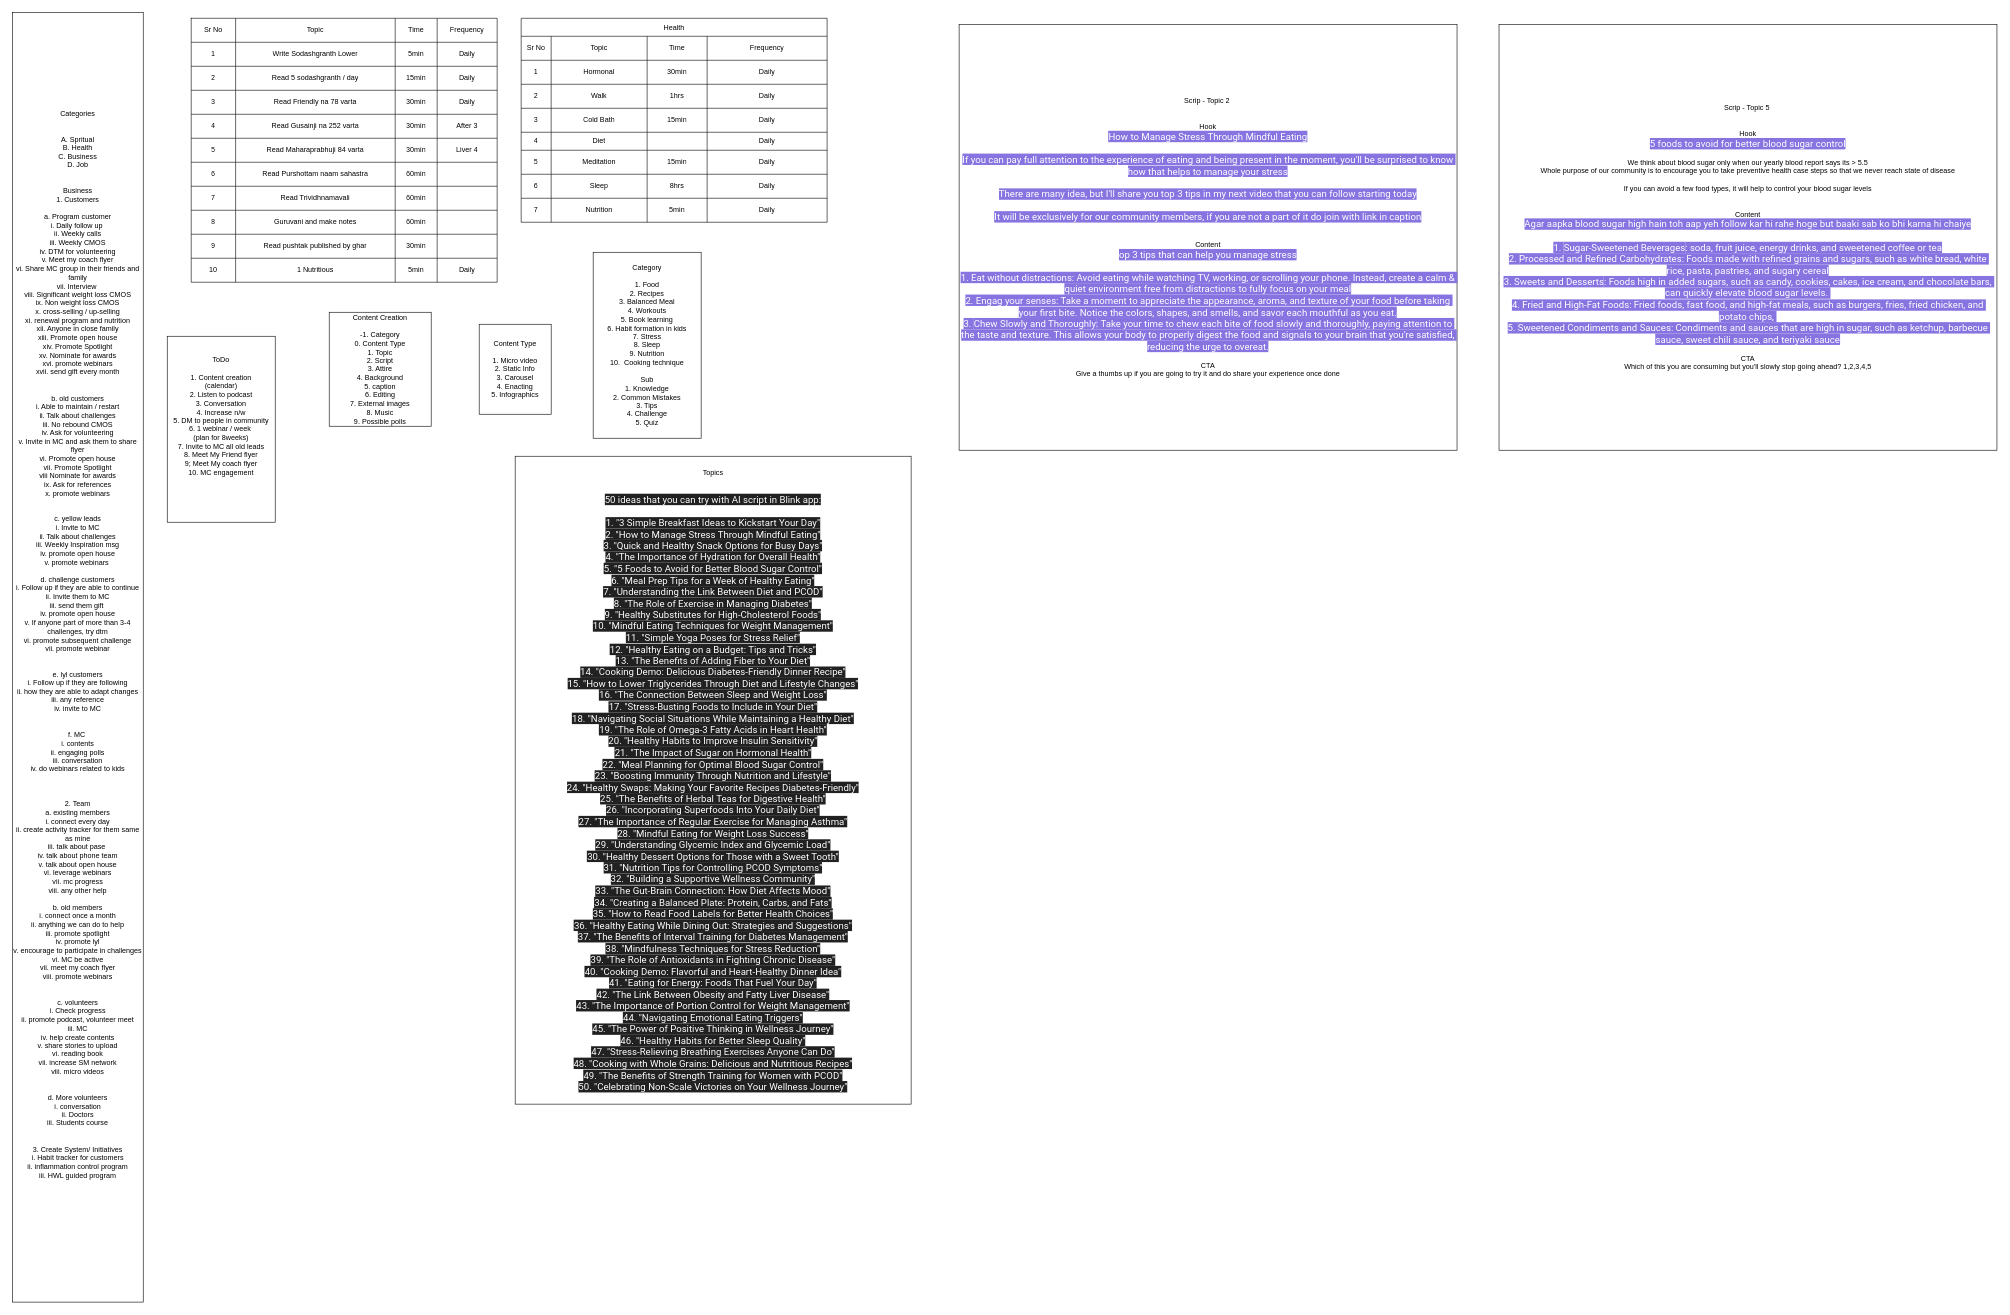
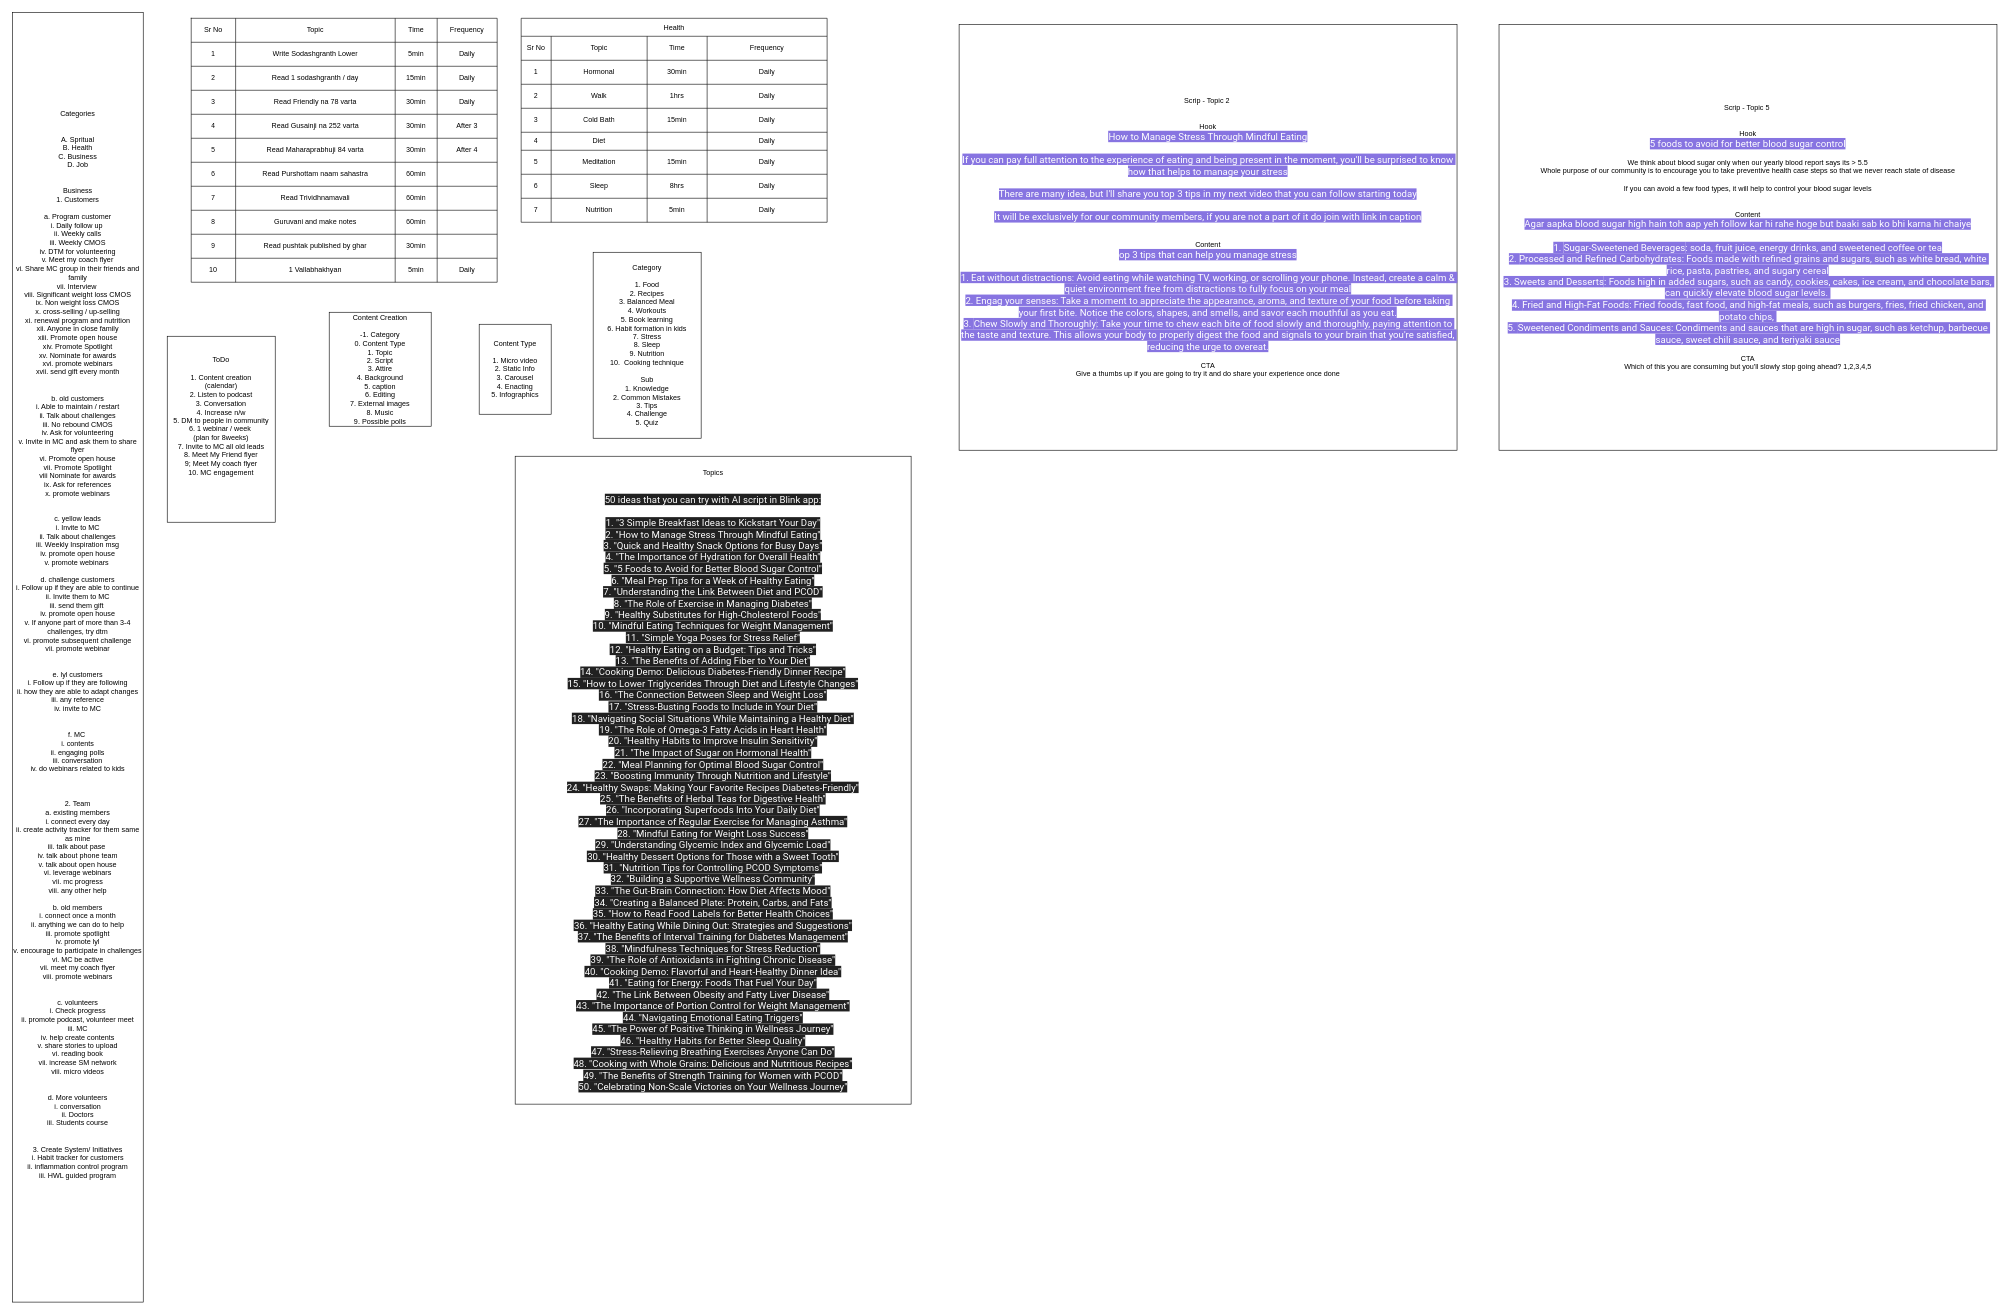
node "Read 5 sodashgranth / day": label "Read 5 sodashgranth / day" -> "Read 1 sodashgranth / day"
node "Liver 4": label "Liver 4" -> "After 4"
node "1 Nutritious": label "1 Nutritious" -> "1 Vallabhakhyan"
